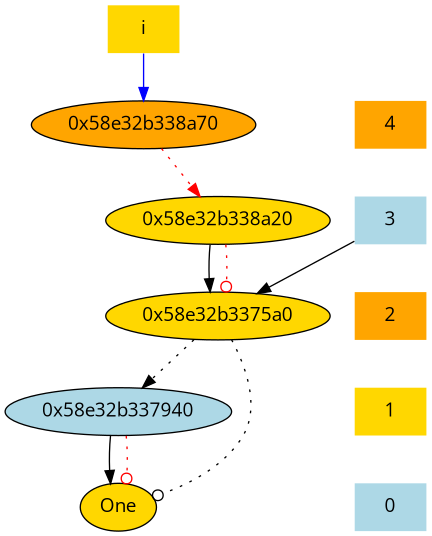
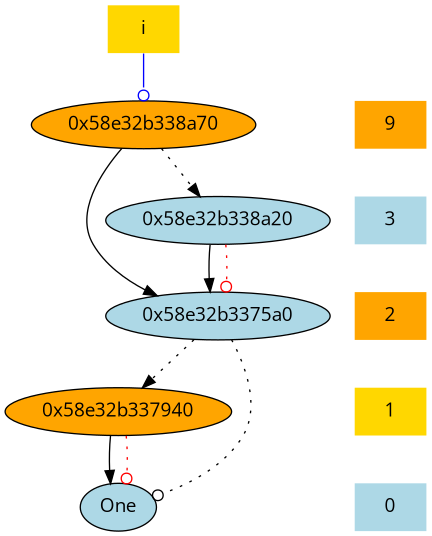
edge "i" -> "0x58e32b338a70": arrowhead normal -> odot
node "4": label "4" -> "9"
edge "0x58e32b338a70" -> "0x58e32b338a20": color red -> black
node "0x58e32b338a20": fillcolor gold -> lightblue
edge "3" -> "0x58e32b3375a0": now "0x58e32b338a70" -> "0x58e32b3375a0"
node "0x58e32b3375a0": fillcolor gold -> lightblue
node "0x58e32b337940": fillcolor lightblue -> orange
node "One": fillcolor gold -> lightblue
